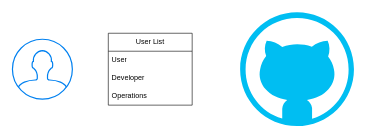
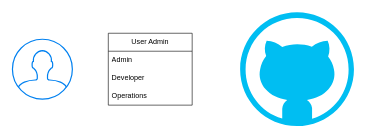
node "User List": label "User List" -> "User Admin"
node "User": label "User" -> "Admin"
